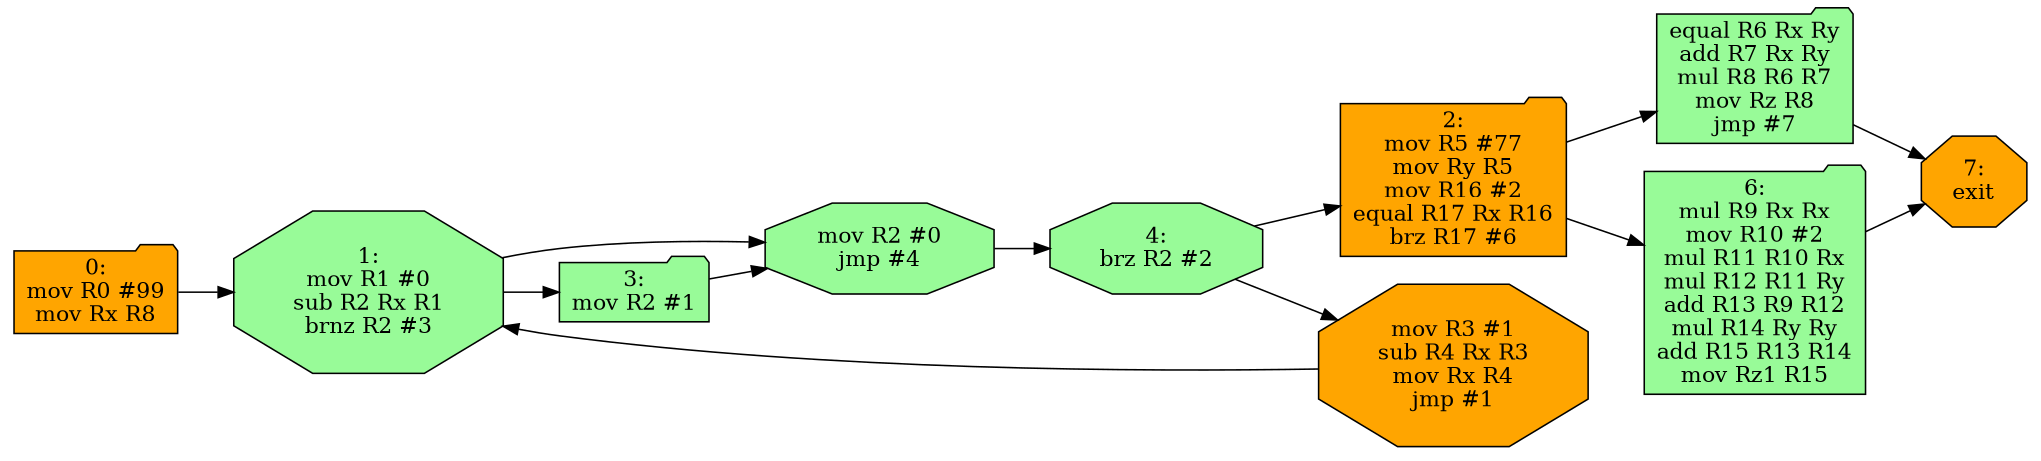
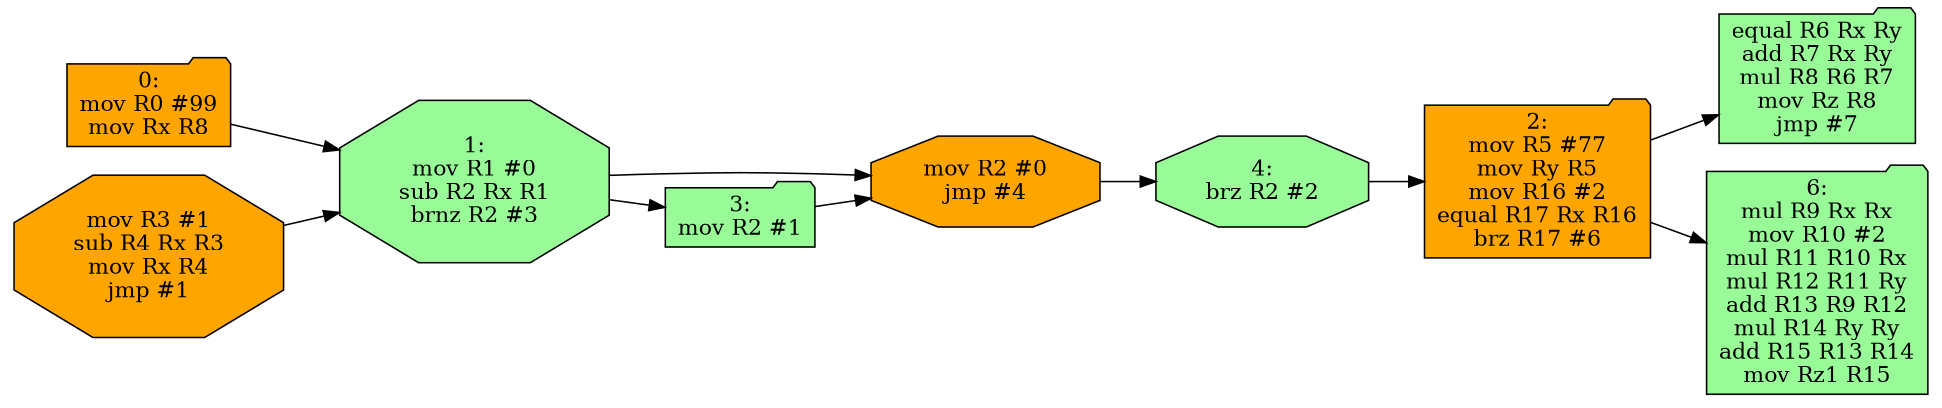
node "7: exit": removed
node "mov R2 #0 jmp #4": fillcolor palegreen -> orange
edge "4: brz R2 #2" -> "mov R3 #1 sub R4 Rx R3 mov Rx R4 jmp #1": removed
